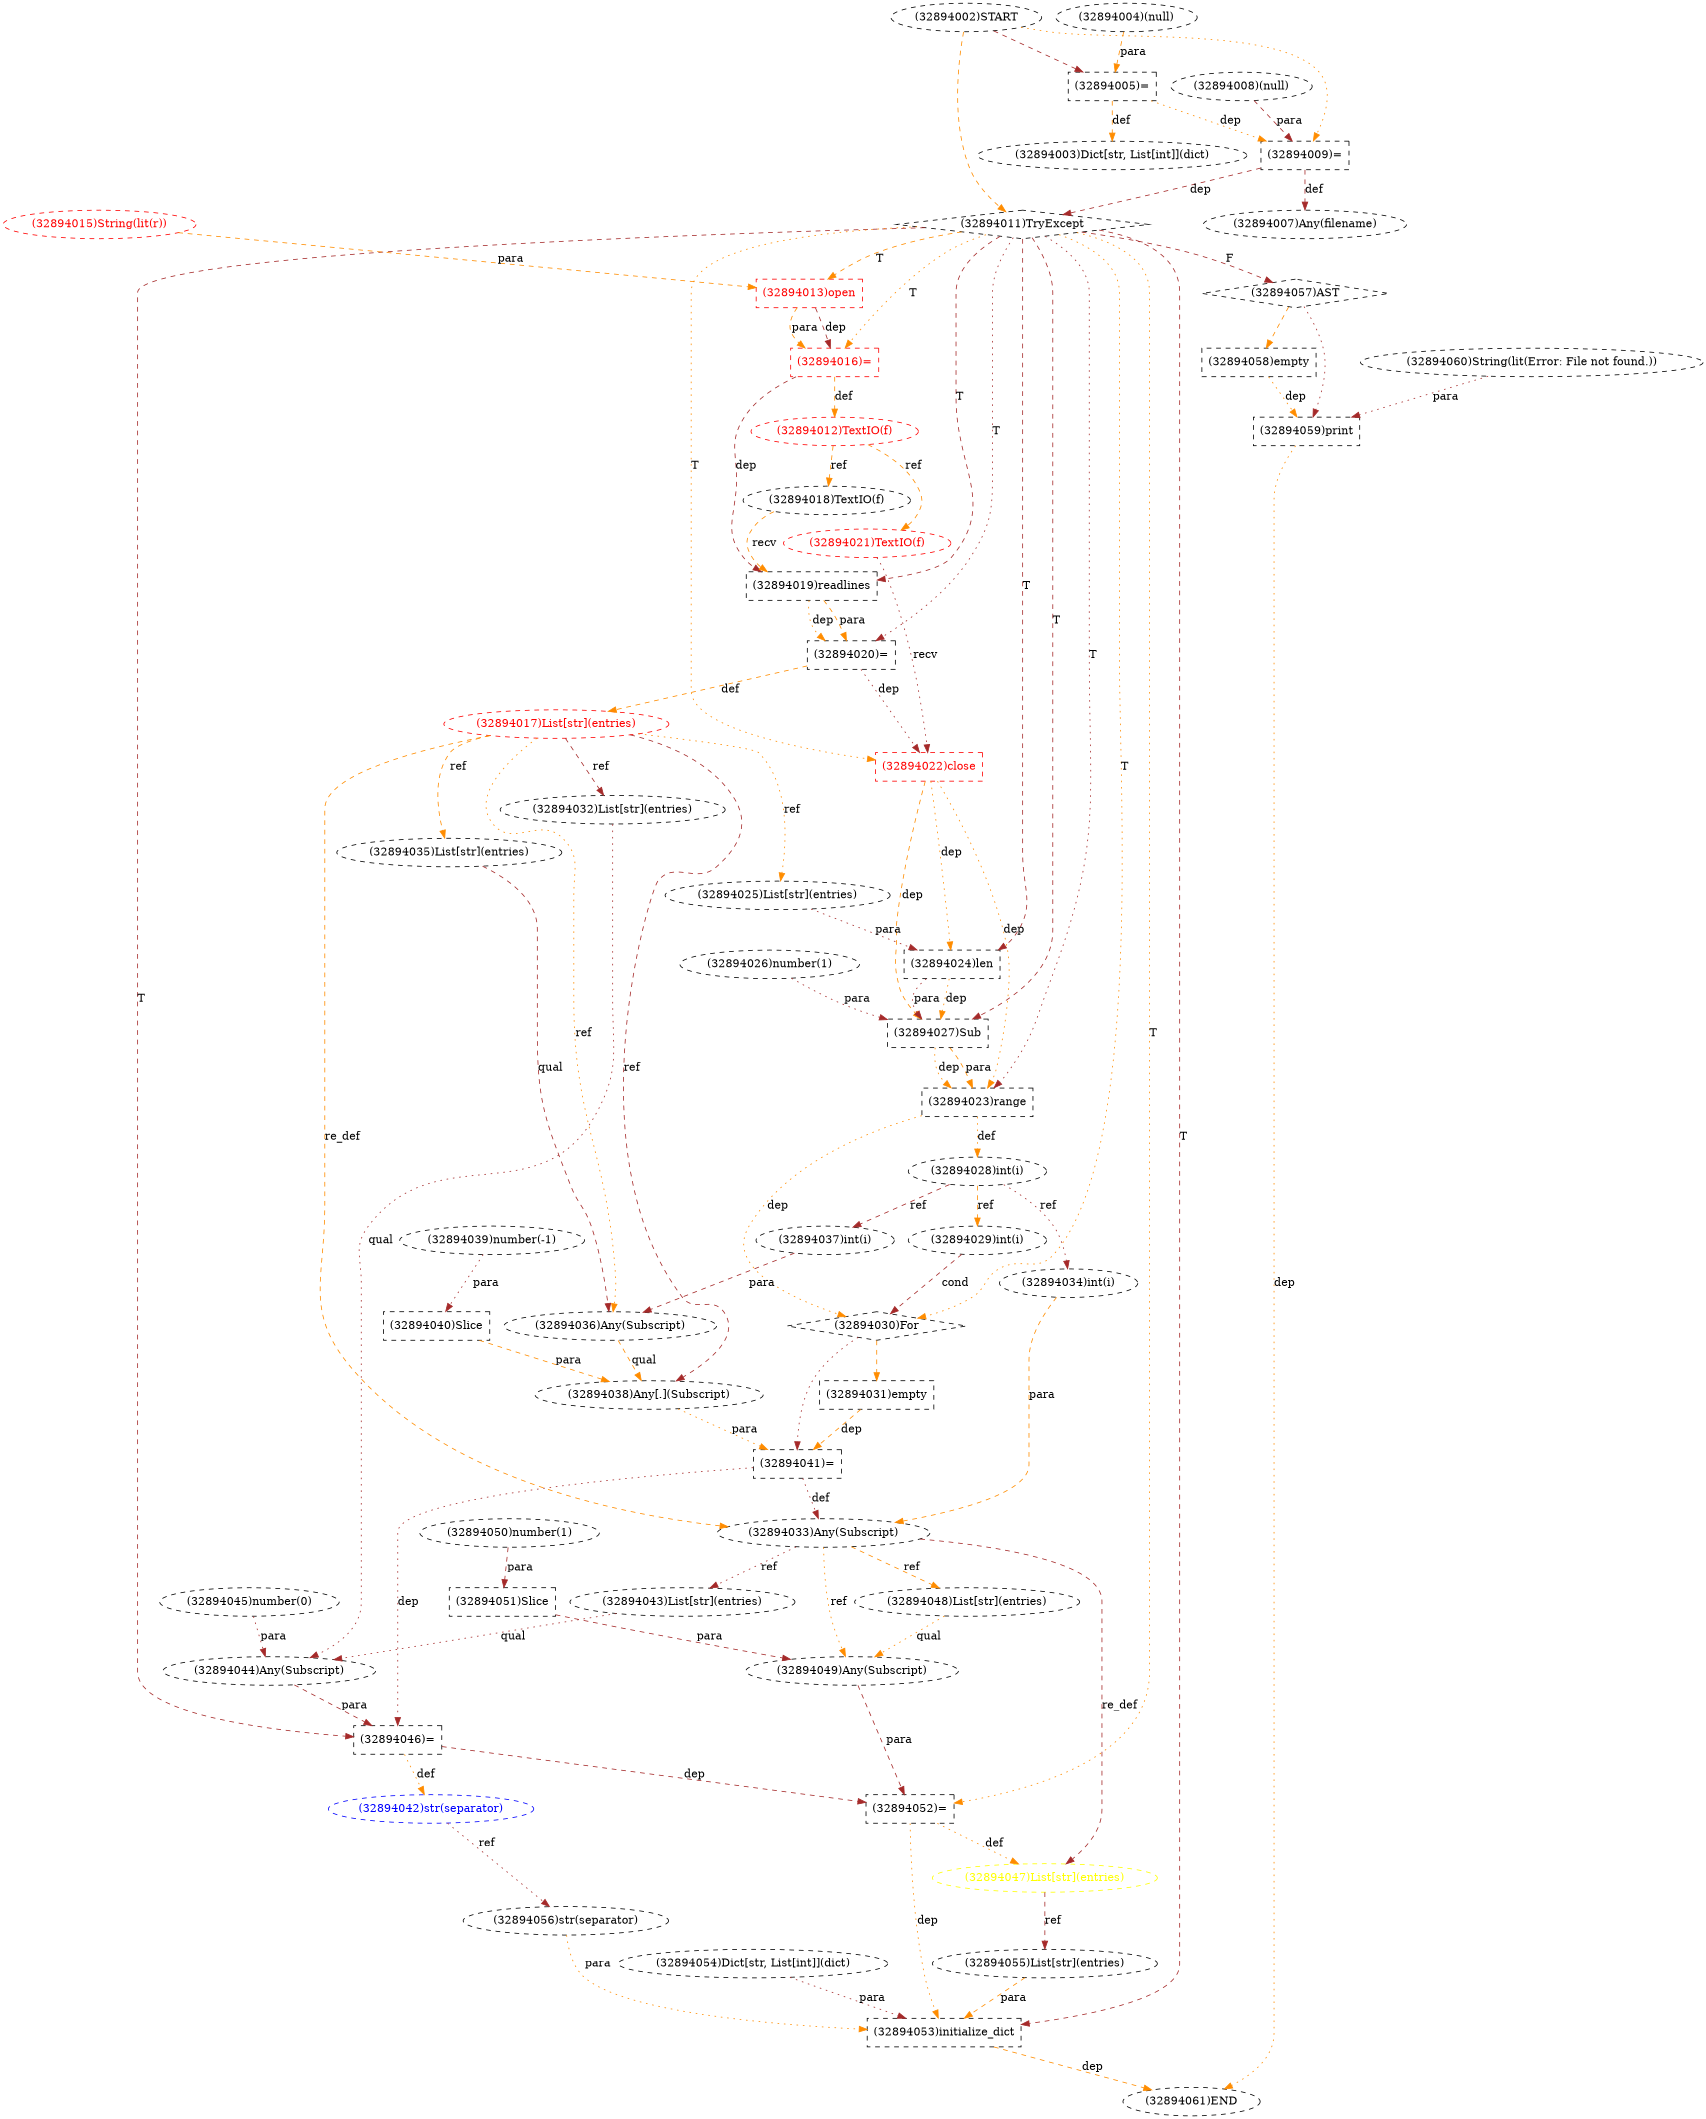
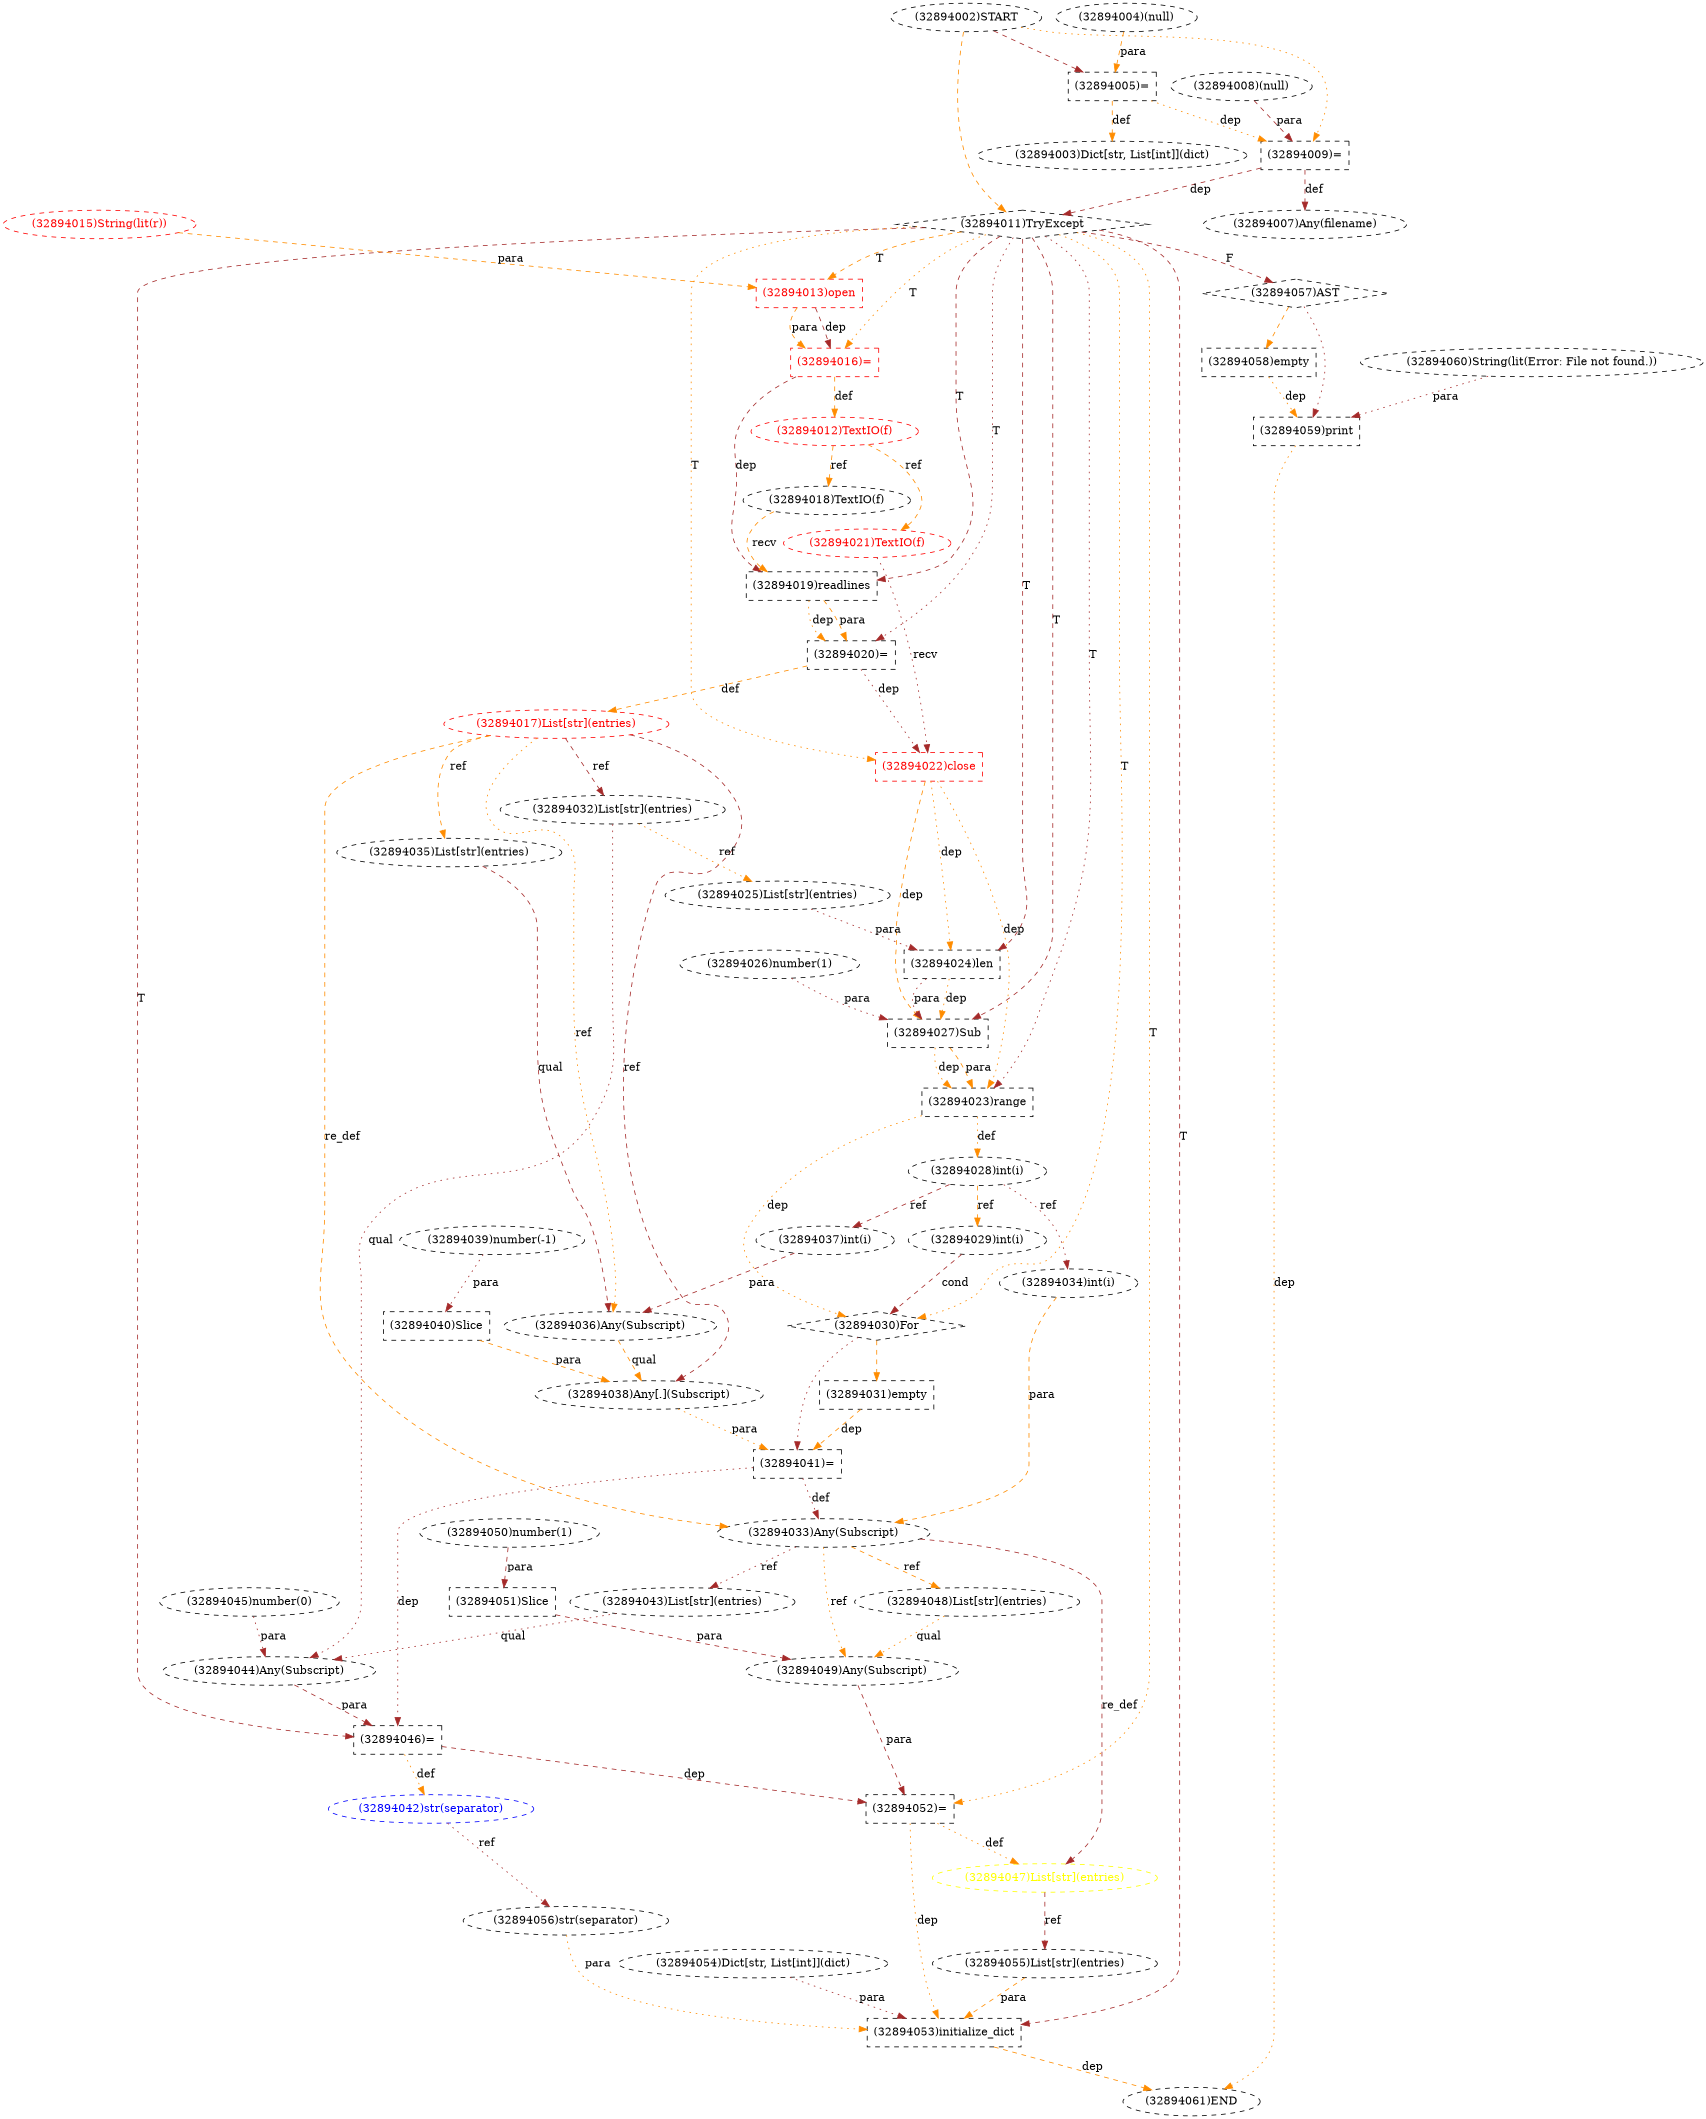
edge "(32894017)List[str](entries)" -> "(32894025)List[str](entries)": now "(32894032)List[str](entries)" -> "(32894025)List[str](entries)"
